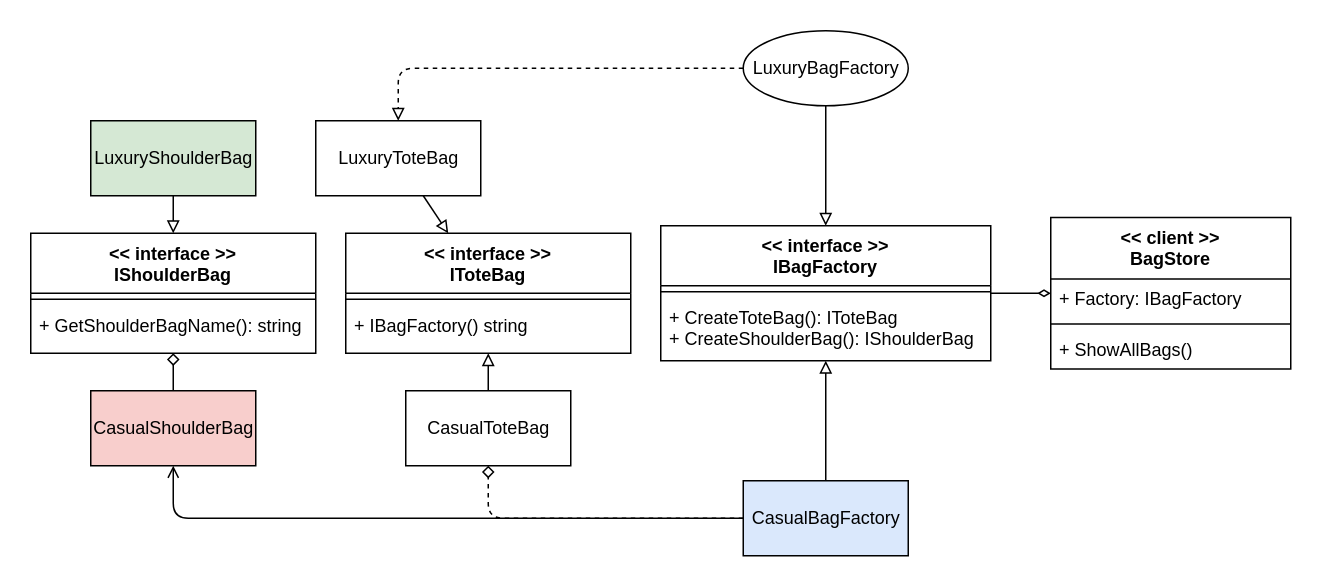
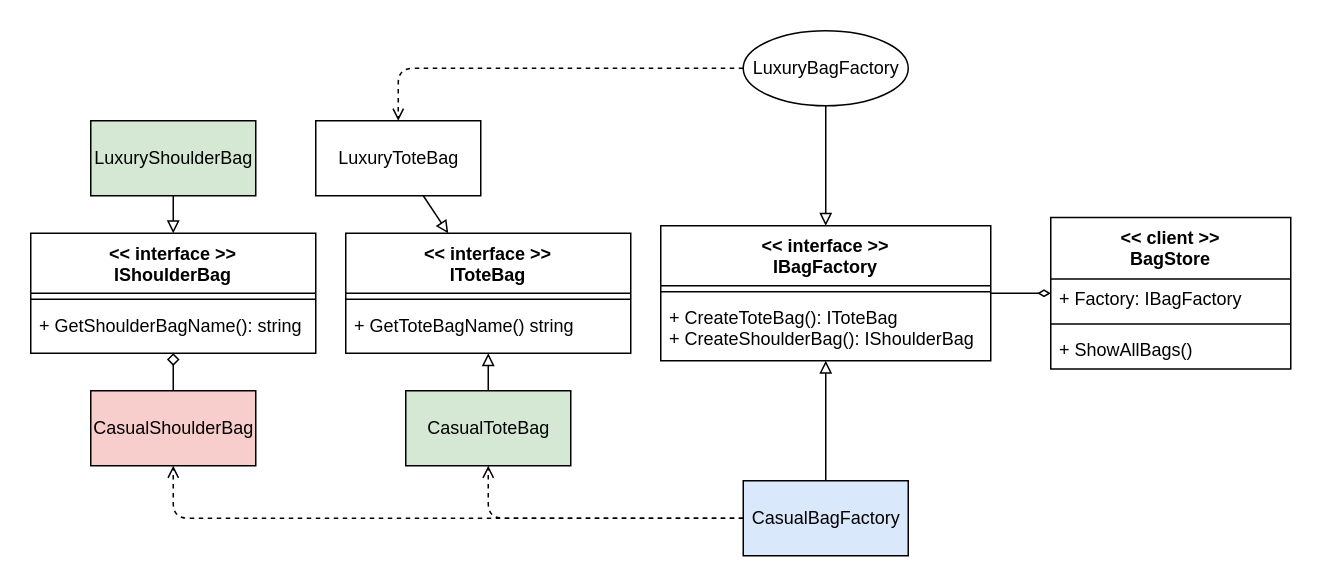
edge "LuxuryBagFactory" -> "LuxuryToteBag": arrowhead block -> open
node "+ IBagFactory() string": label "+ IBagFactory() string" -> "+ GetToteBagName() string"
node "CasualToteBag": fillcolor #ffffff -> #d5e8d4
edge "CasualBagFactory" -> "CasualToteBag": arrowhead diamond -> open
edge "CasualBagFactory" -> "CasualShoulderBag": style solid -> dashed
